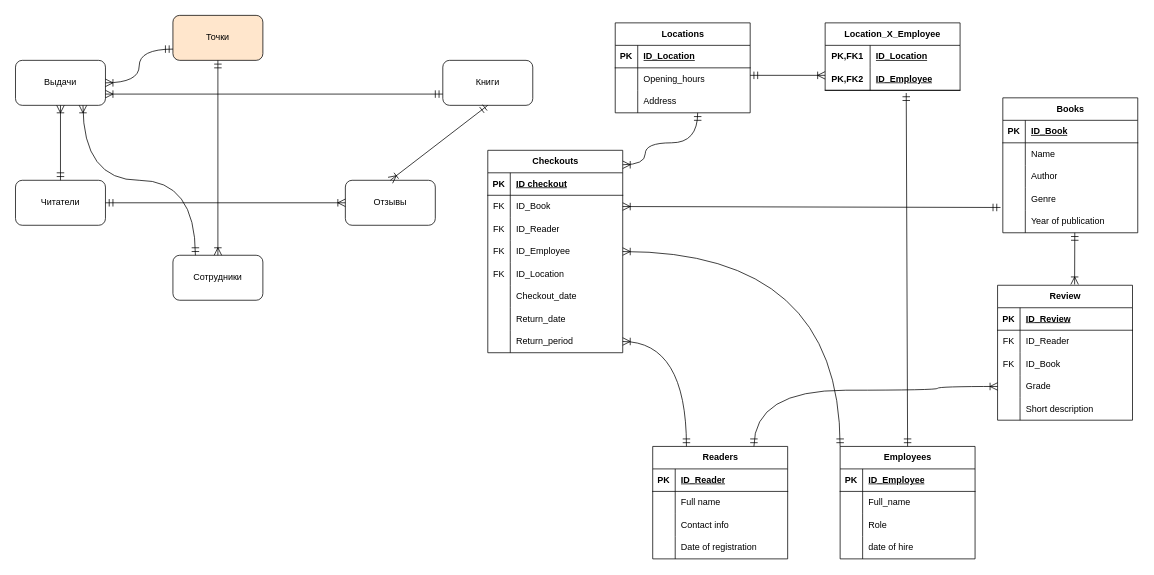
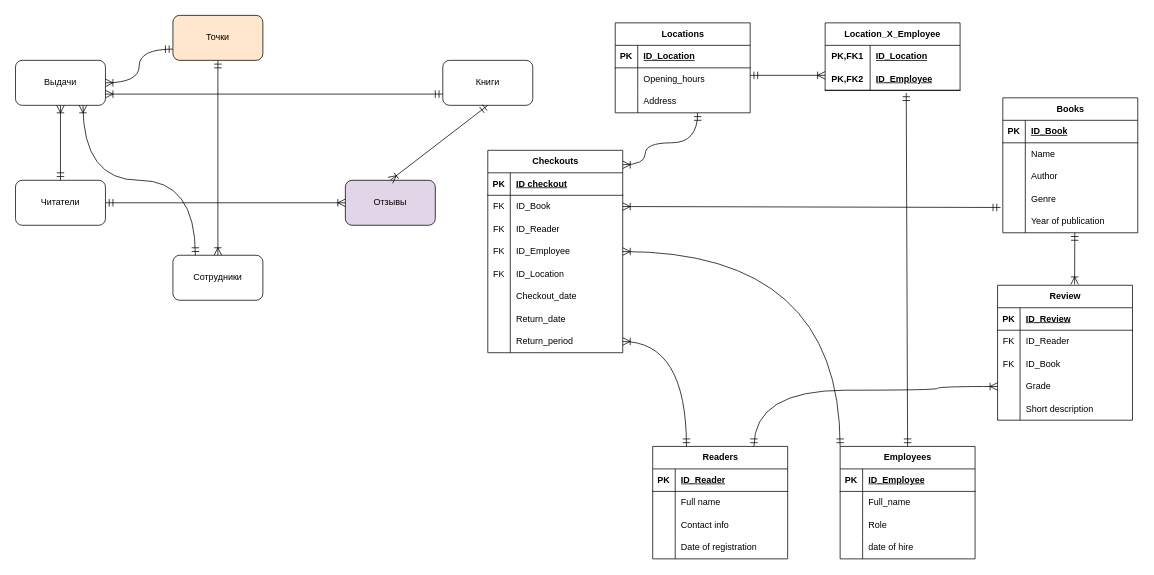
node "Отзывы": fillcolor #ffffff -> #e1d5e7
